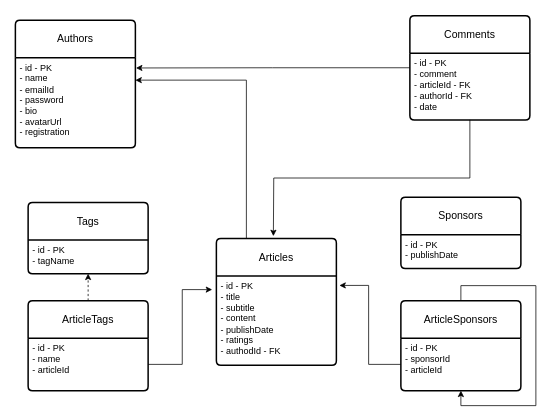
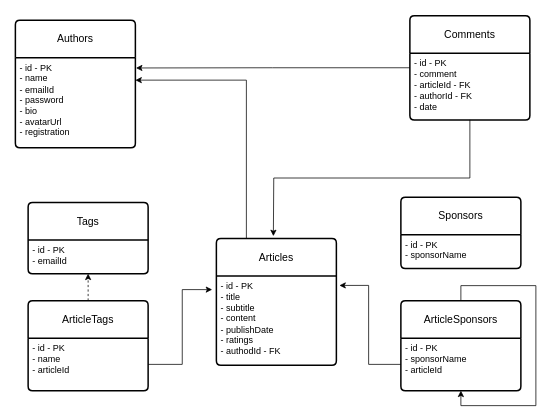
node "- id - PK - publishDate": label "- id - PK - publishDate" -> "- id - PK - sponsorName"
node "- id - PK - tagName": label "- id - PK - tagName" -> "- id - PK - emailId"
node "- id - PK - sponsorId - articleId": label "- id - PK - sponsorId - articleId" -> "- id - PK - sponsorName - articleId"
